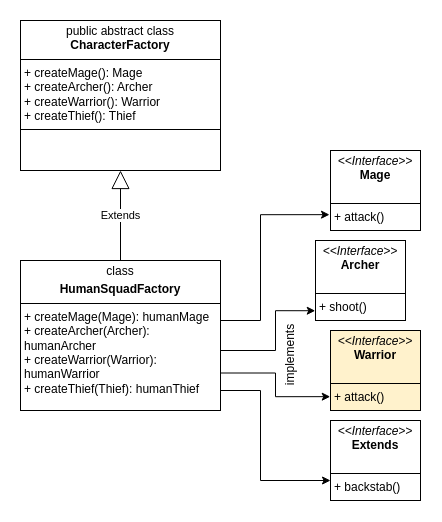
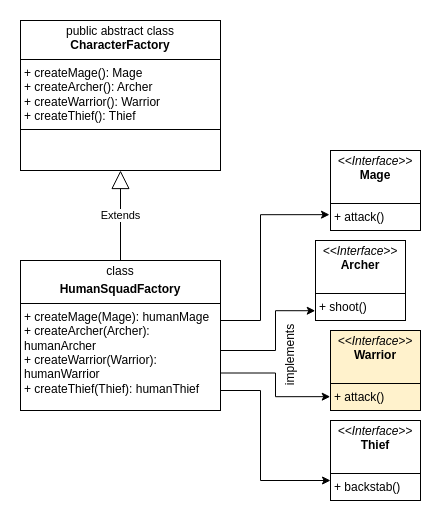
node "<<Interface>> Extends + backstab()": label "<<Interface>> Extends + backstab()" -> "<<Interface>> Thief + backstab()"
